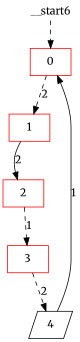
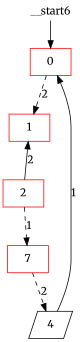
edge "__start6" -> "0": style dashed -> solid
edge "1" -> "2": reversed
node "3": label "3" -> "7"
